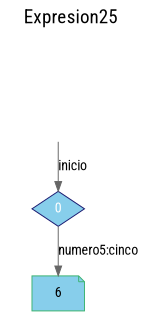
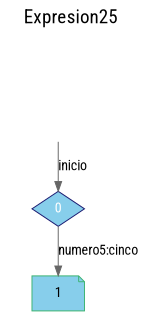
node "6": label "6" -> "1"
